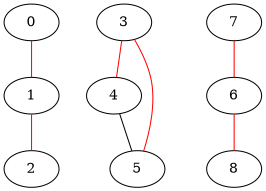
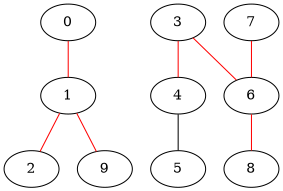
edge "3" -- "5": now "3" -- "6"
node "9": added
